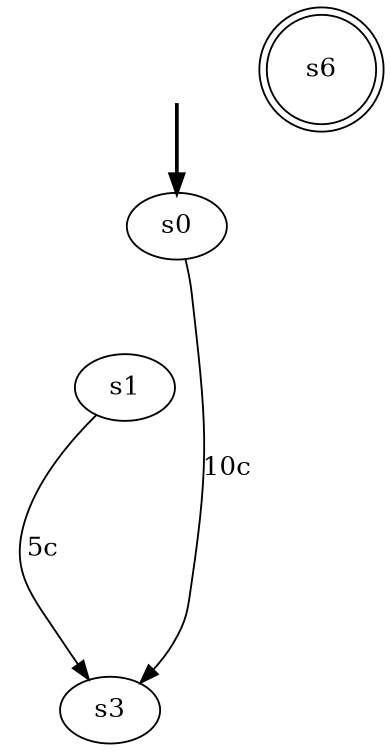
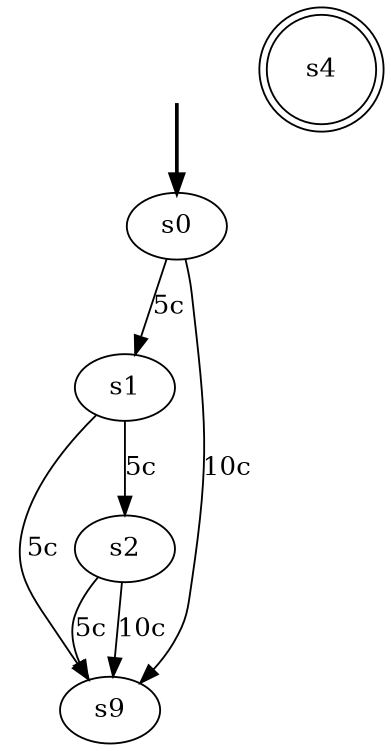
node "s6": label "s6" -> "s4"
edge "s0" -> "s1": added, label "5c"
node "s2": added
node "s3": label "s3" -> "s9"
